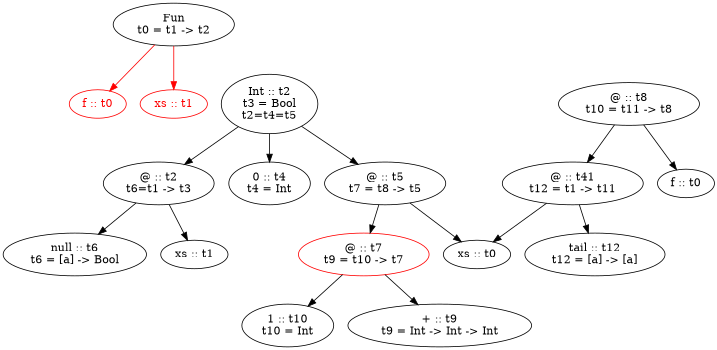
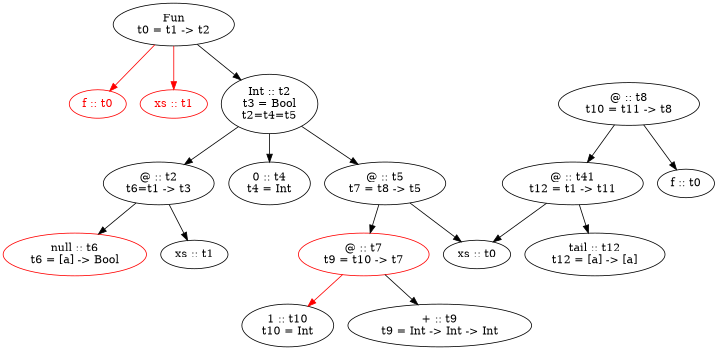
edge "Fun t0 = t1 -> t2" -> "Int :: t2 t3 = Bool t2=t4=t5": added
node "null :: t6 t6 = [a] -> Bool": color black -> red
edge "@ :: t7 t9 = t10 -> t7" -> "1 :: t10 t10 = Int": color black -> red
